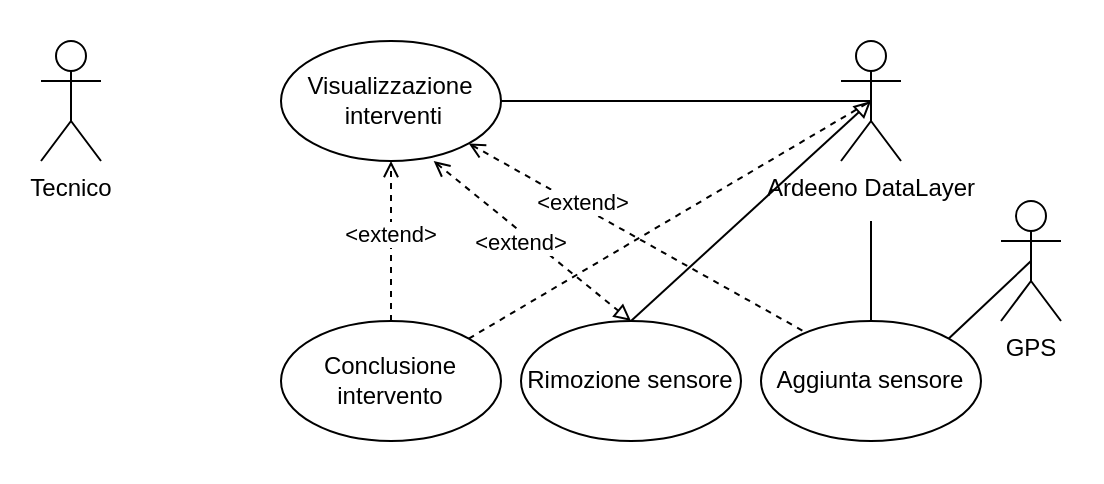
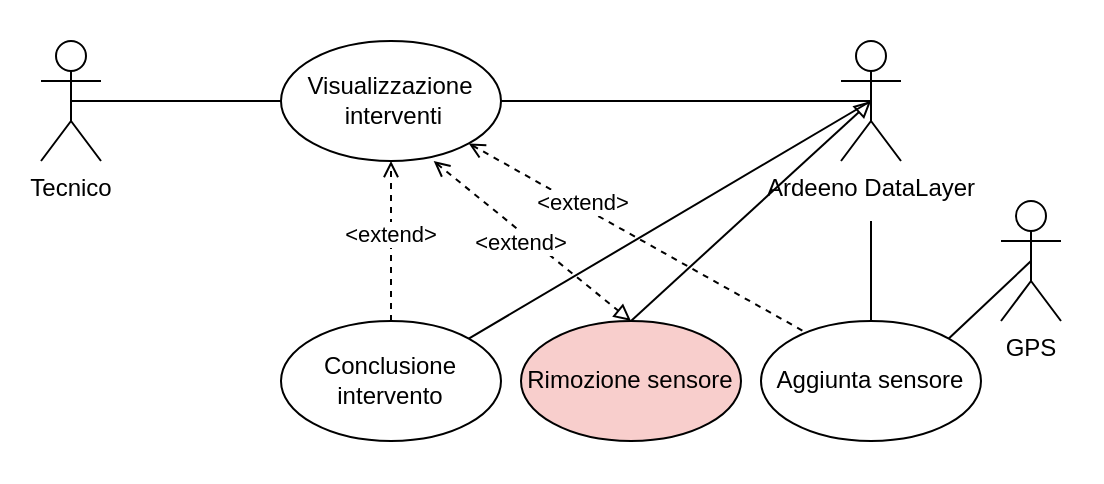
edge "Tecnico" -- "Visualizzazione interventi": added
edge "Ardeeno DataLayer" -- "Conclusione intervento": style dashed -> solid
node "Rimozione sensore": fillcolor #ffffff -> #f8cecc
